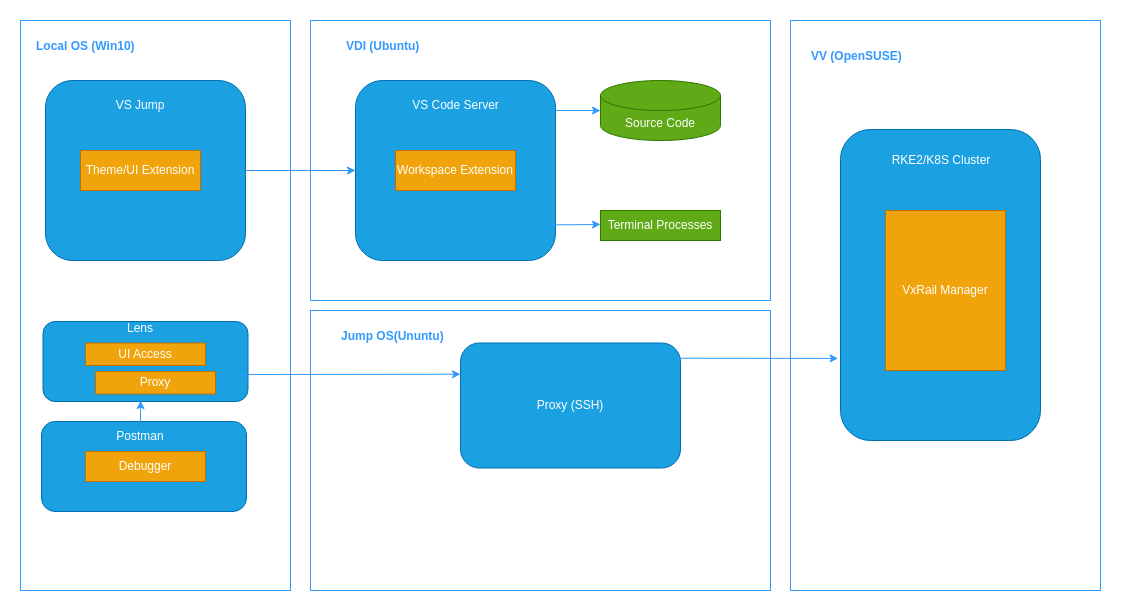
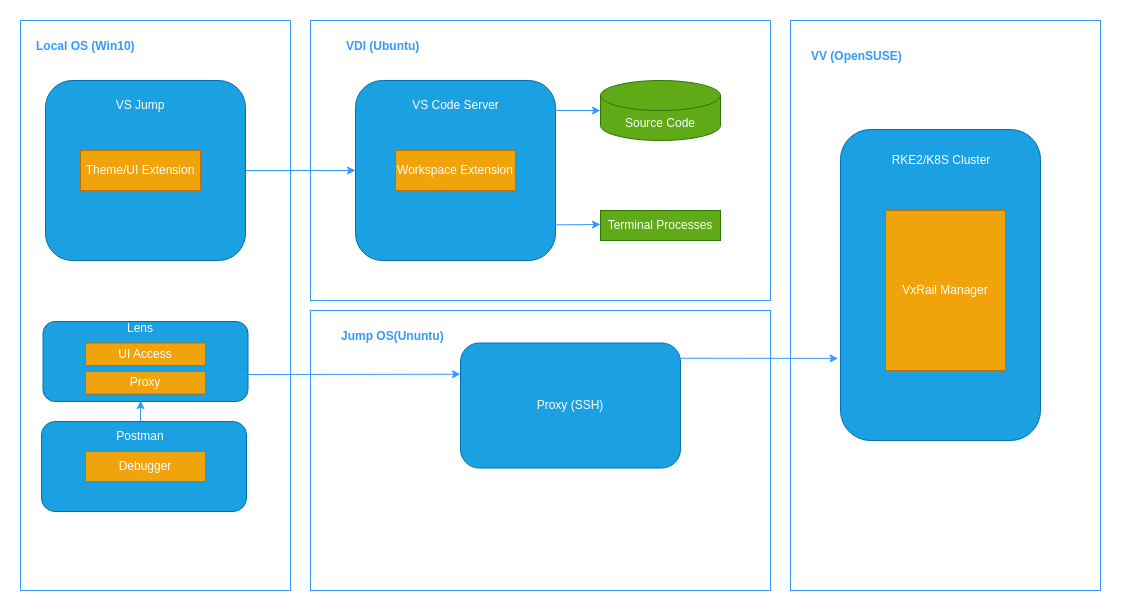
node "Proxy": moved (156, 383) -> (146, 383)
